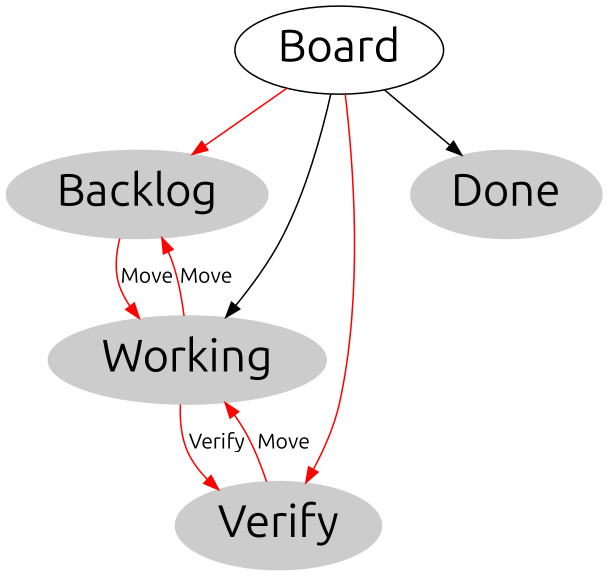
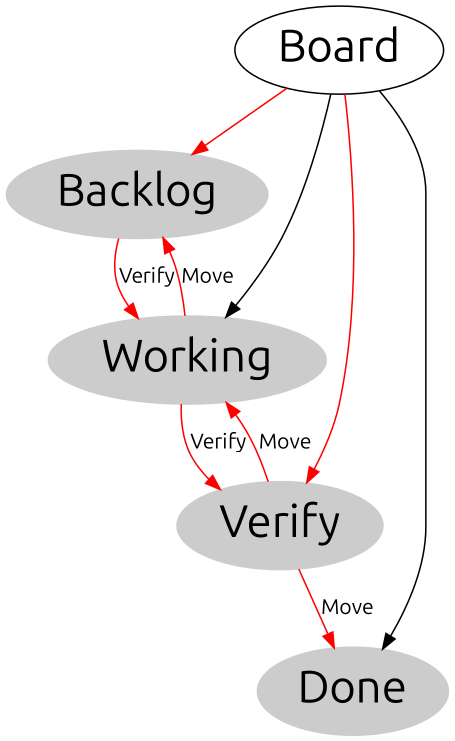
edge "Backlog" -> "Working": label "Move" -> "Verify"
edge "Verify" -> "Done": added, label "Move"
